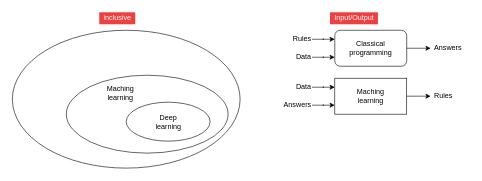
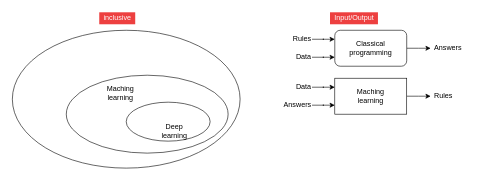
node "Deep learning": moved (168, 122) -> (174, 131)
